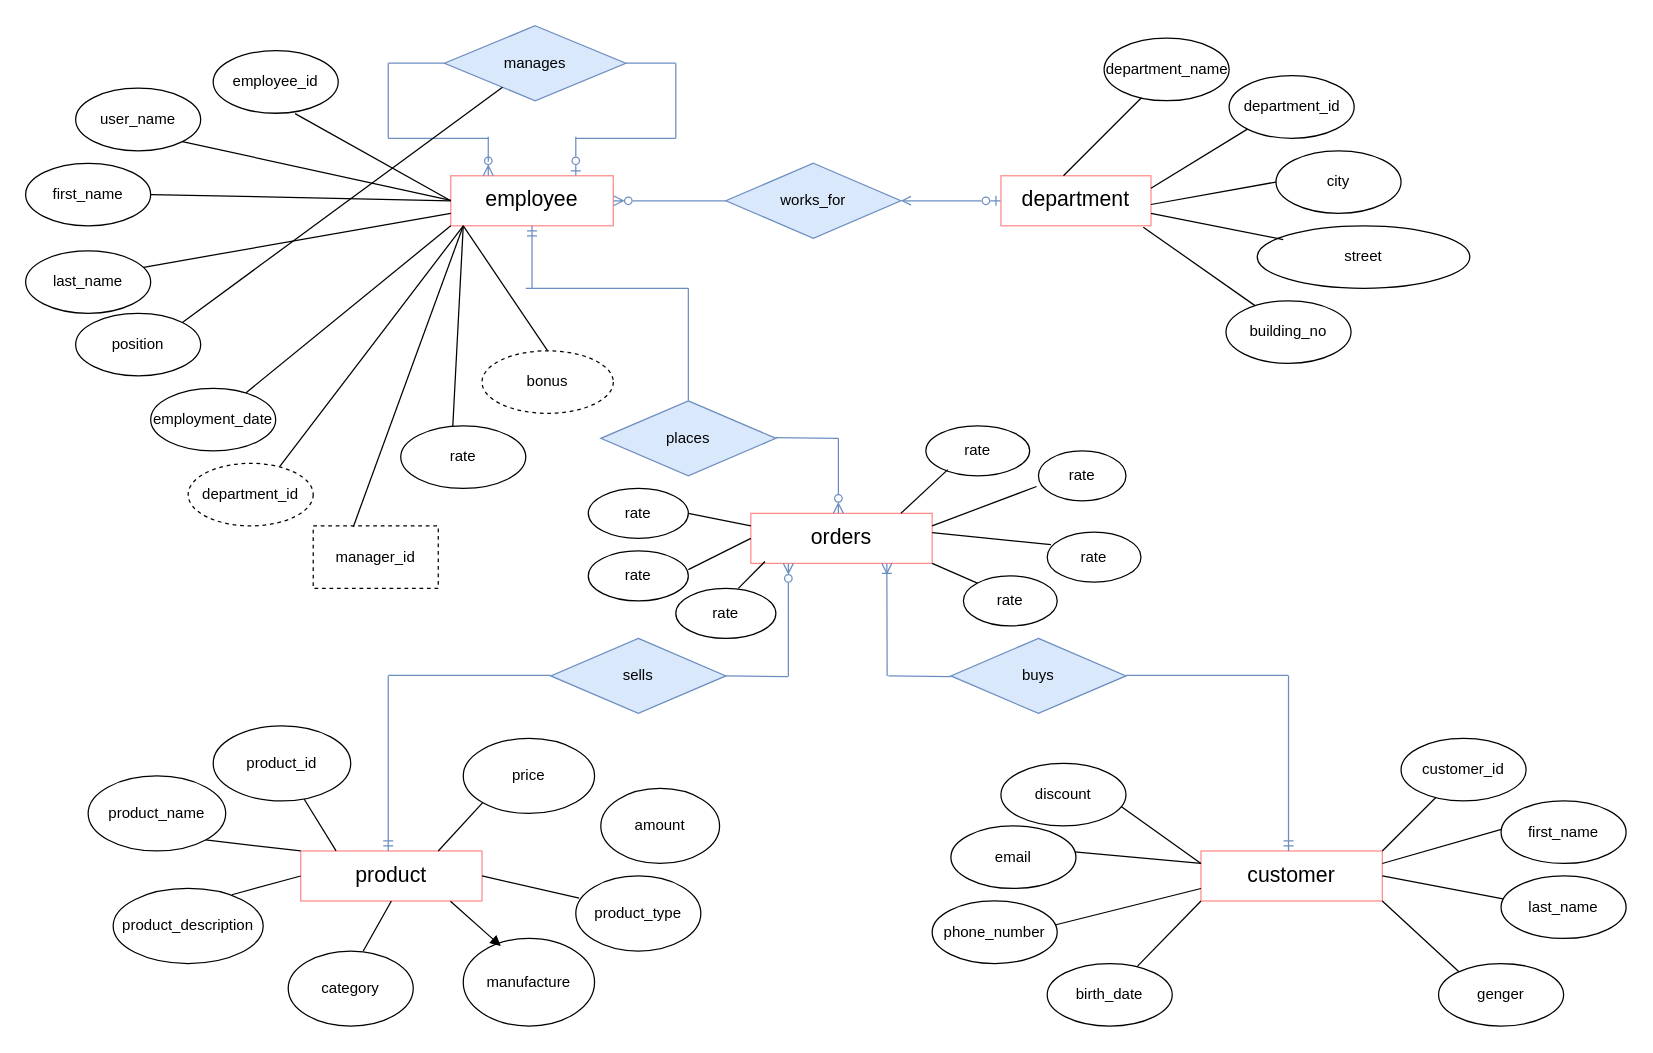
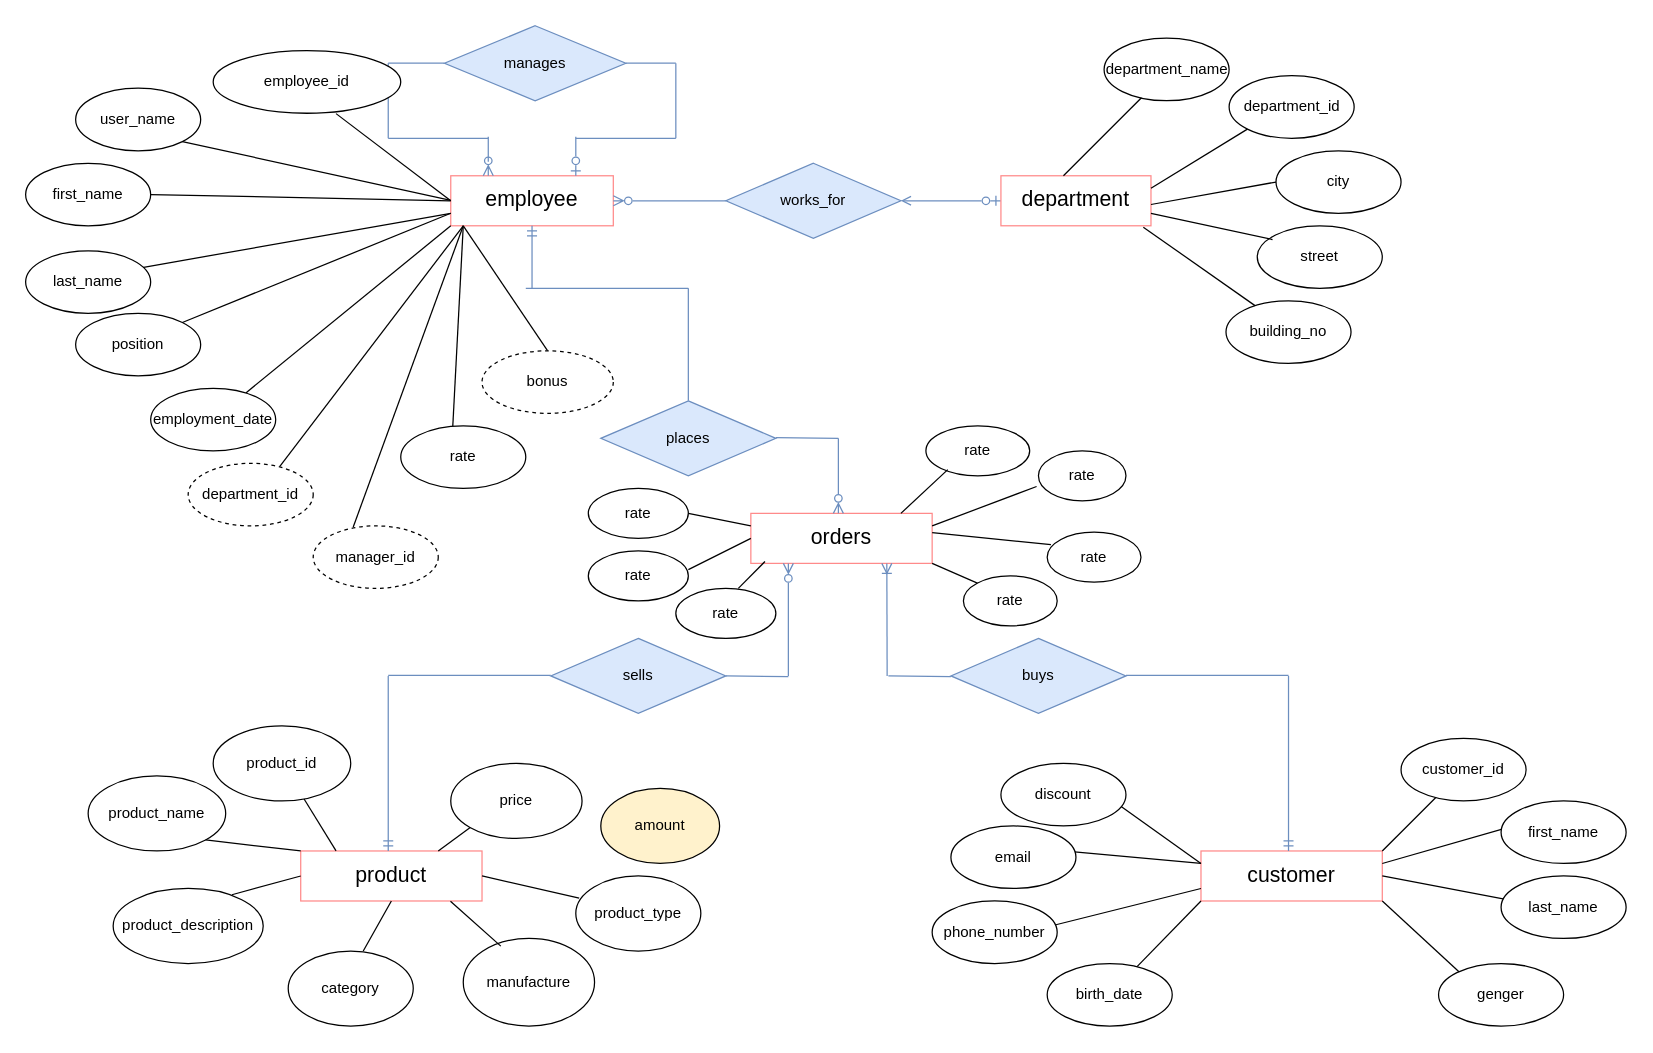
node "employee_id": size 125x63 -> 188x63
edge "manages" -- "position": now "employee" -- "position"
node "street": size 213x63 -> 125x63
node "manager_id": shape rectangle -> ellipse
node "price": moved (529, 776) -> (516, 801)
node "amount": fillcolor #ffffff -> #fff2cc
edge "product" -> "manufacture": arrowhead block -> none
